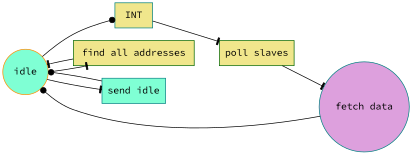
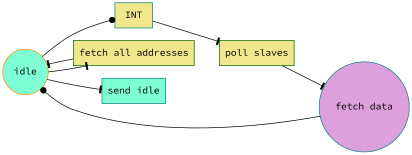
node "find all addresses": label "find all addresses" -> "fetch all addresses"
edge "send idle" -> "idle": removed
